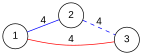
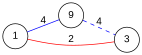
node "2": label "2" -> "9"
edge "1" -- "3": label "4" -> "2"
